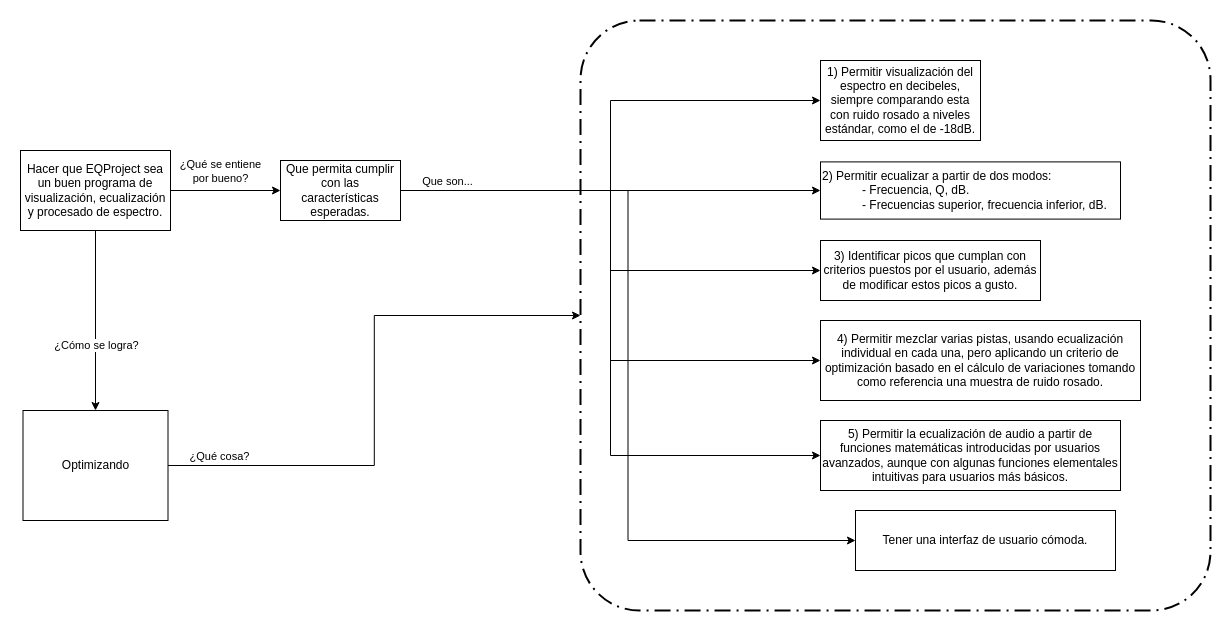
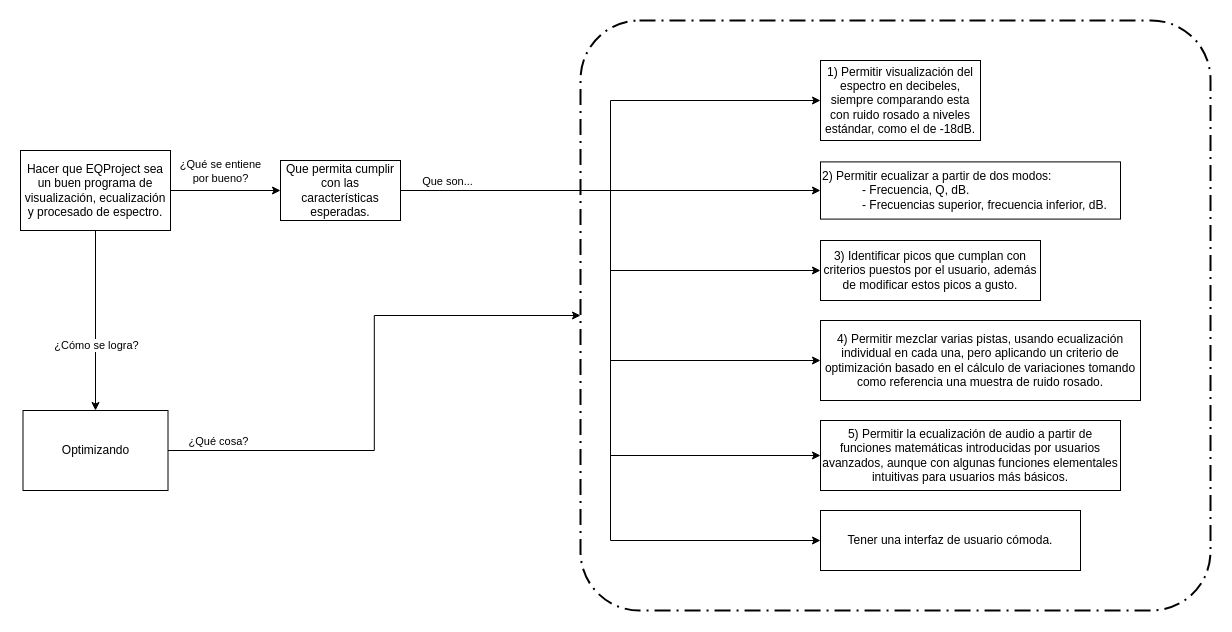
node "Optimizando": size 145x110 -> 145x80
node "Tener una interfaz de usuario cómoda.": moved (986, 541) -> (951, 541)
